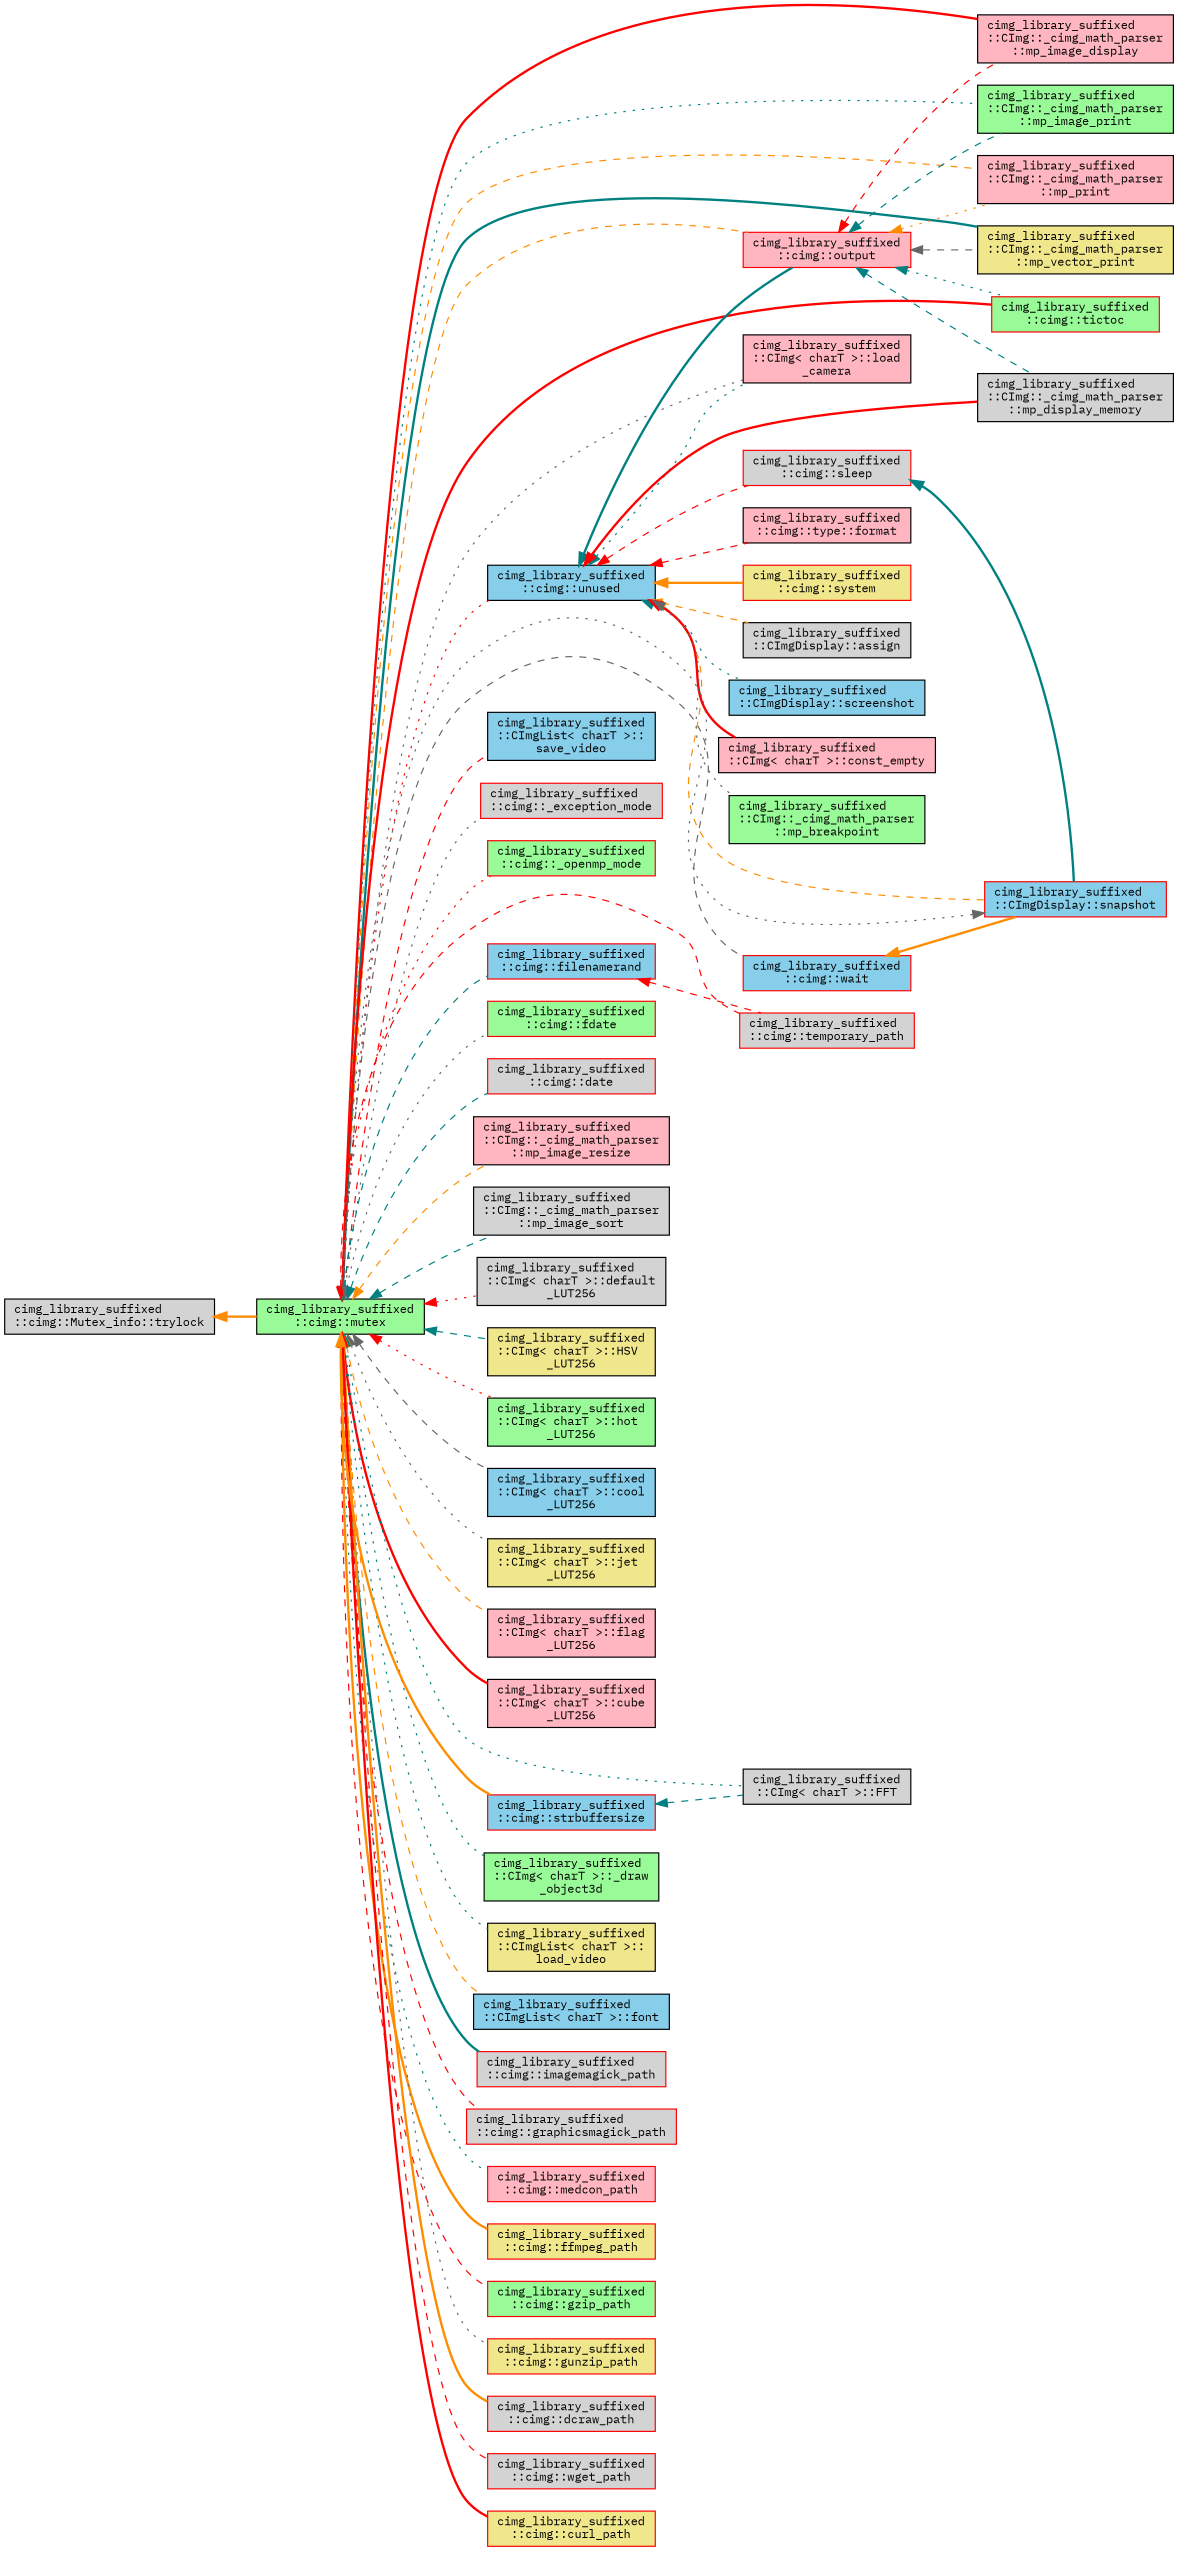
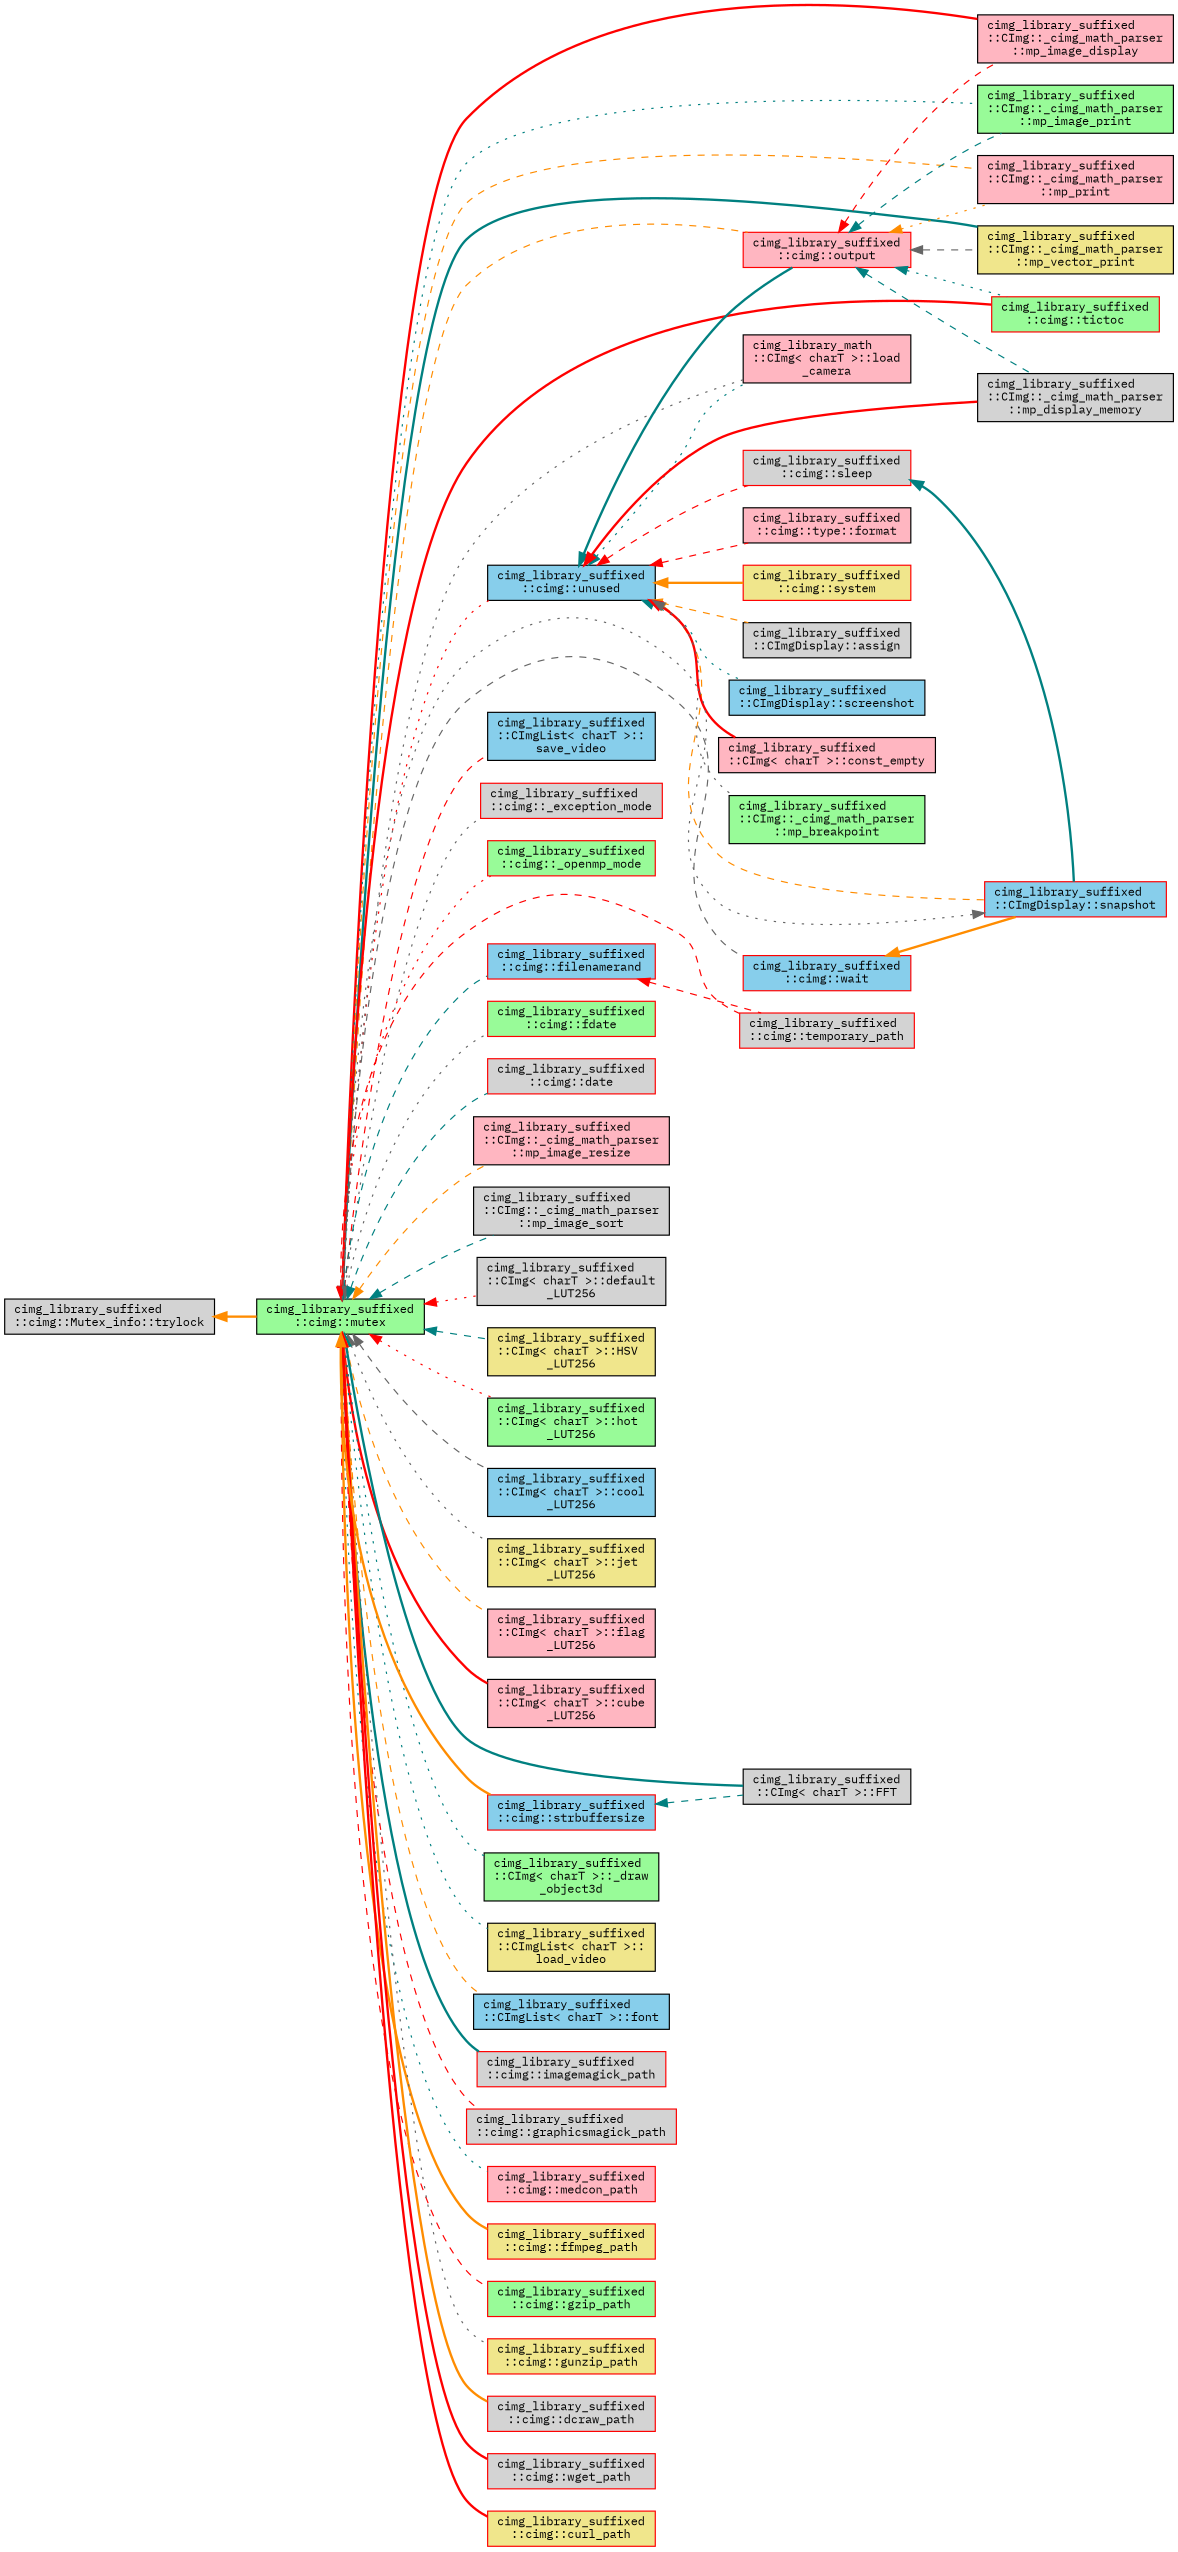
node "cimg_library_suffixed ::CImg< charT >::load _camera": label "cimg_library_suffixed ::CImg< charT >::load _camera" -> "cimg_library_math ::CImg< charT >::load _camera"
edge "cimg_library_suffixed ::CImg< charT >::FFT" -> "cimg_library_suffixed ::cimg::mutex": style dotted -> bold
edge "cimg_library_suffixed ::cimg::wget_path" -> "cimg_library_suffixed ::cimg::mutex": style dashed -> bold
